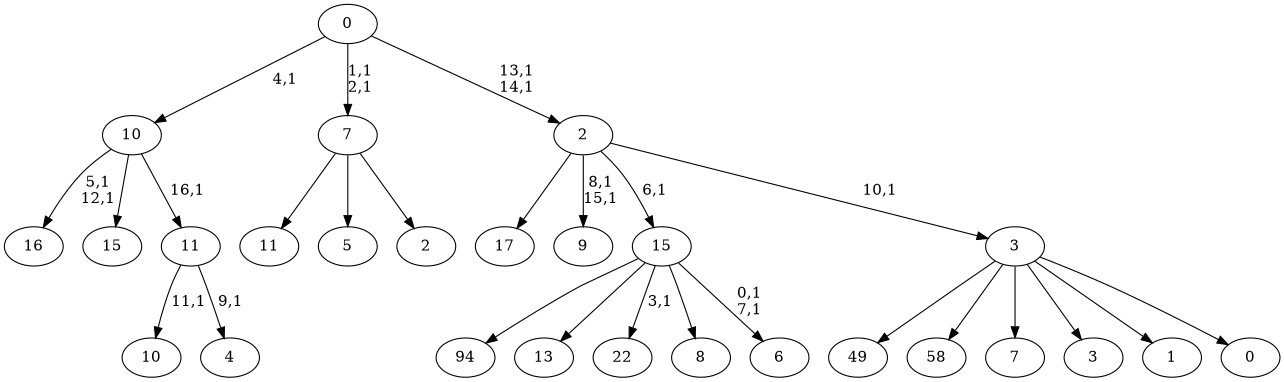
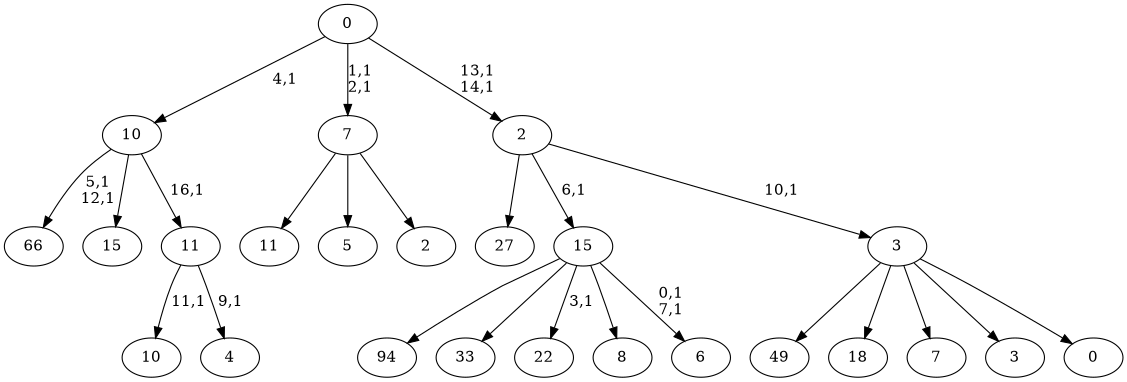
node "16": label "16" -> "66"
node "17": label "17" -> "27"
node "9": removed
node "13": label "13" -> "33"
node "58": label "58" -> "18"
node "1": removed
